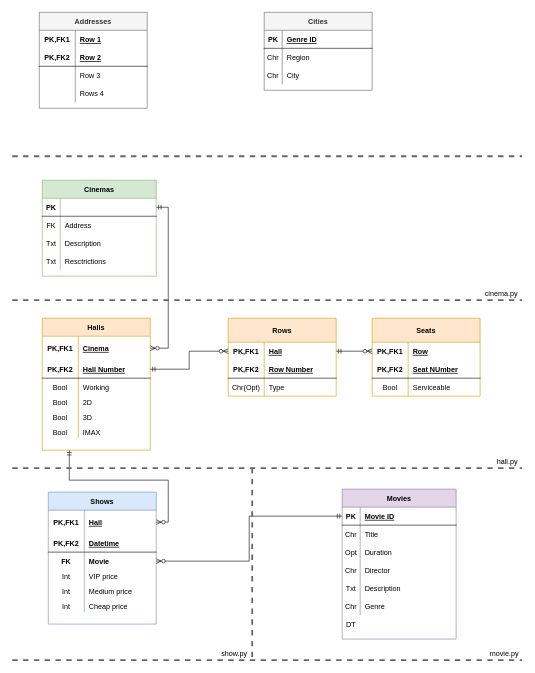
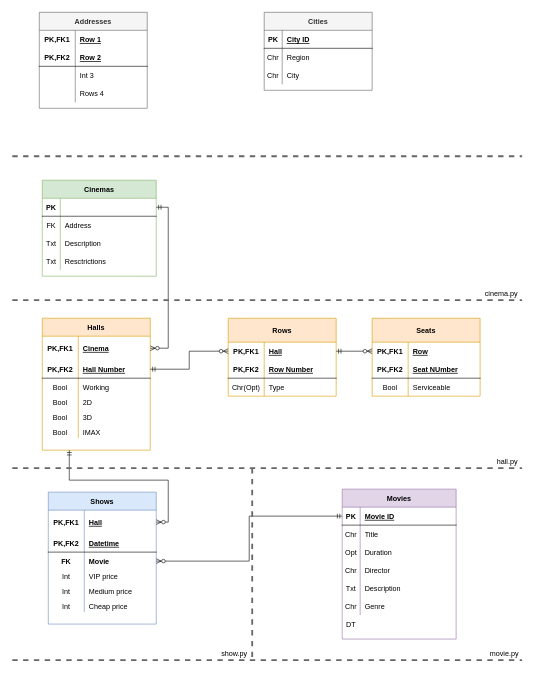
node "Genre ID": label "Genre ID" -> "City ID"
node "Row 3": label "Row 3" -> "Int 3"
